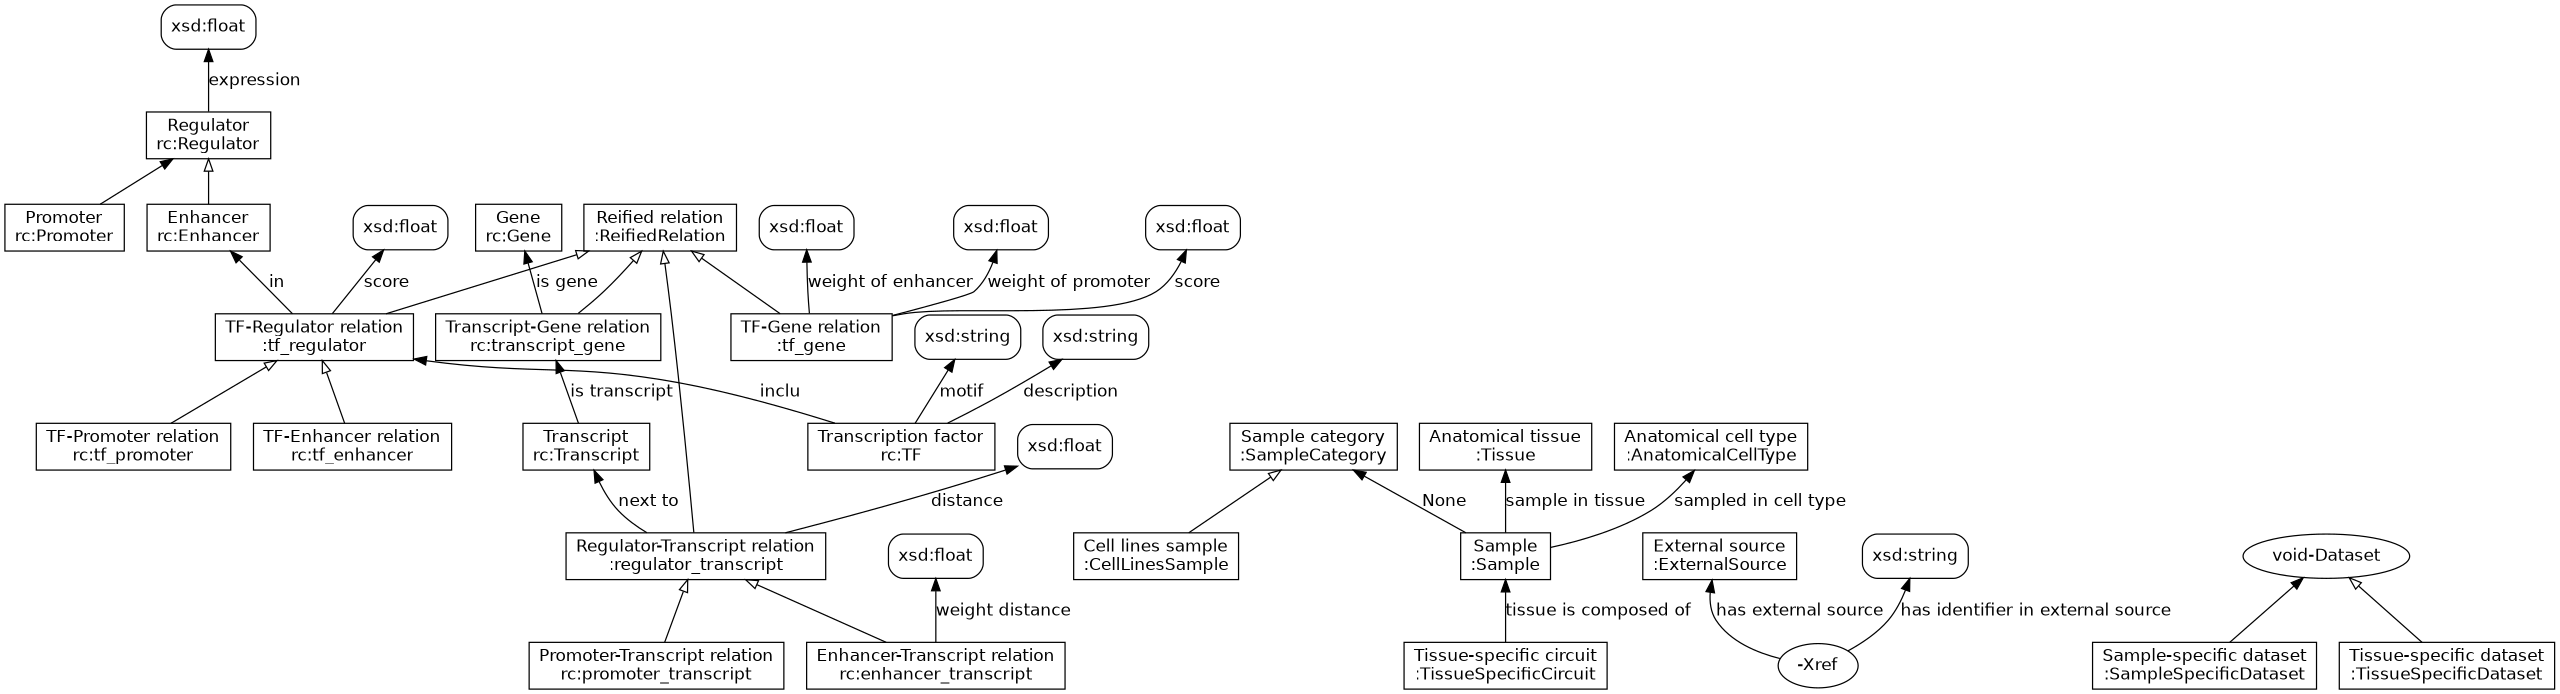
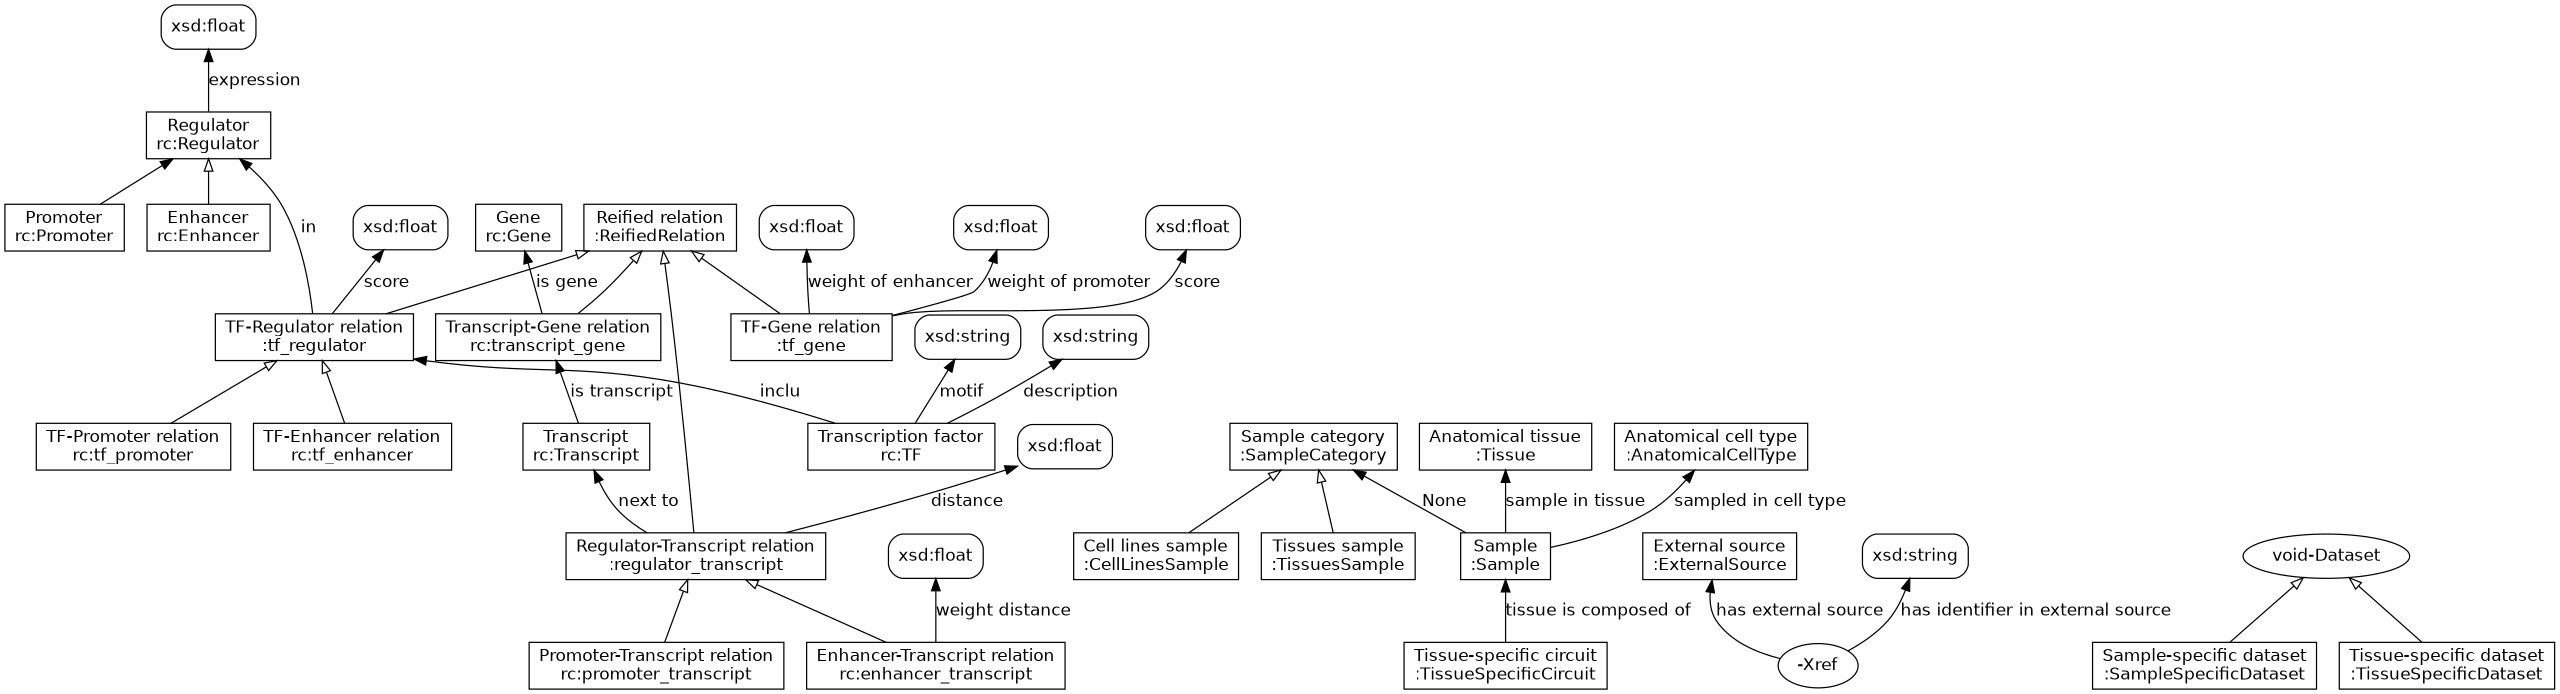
edge "TF-Regulator relation :tf_regulator" -> "Enhancer rc:Enhancer": now "TF-Regulator relation :tf_regulator" -> "Regulator rc:Regulator"
node "Tissues sample :TissuesSample": added
edge "Sample-specific dataset :SampleSpecificDataset" -> "void-Dataset": arrowhead normal -> onormal
